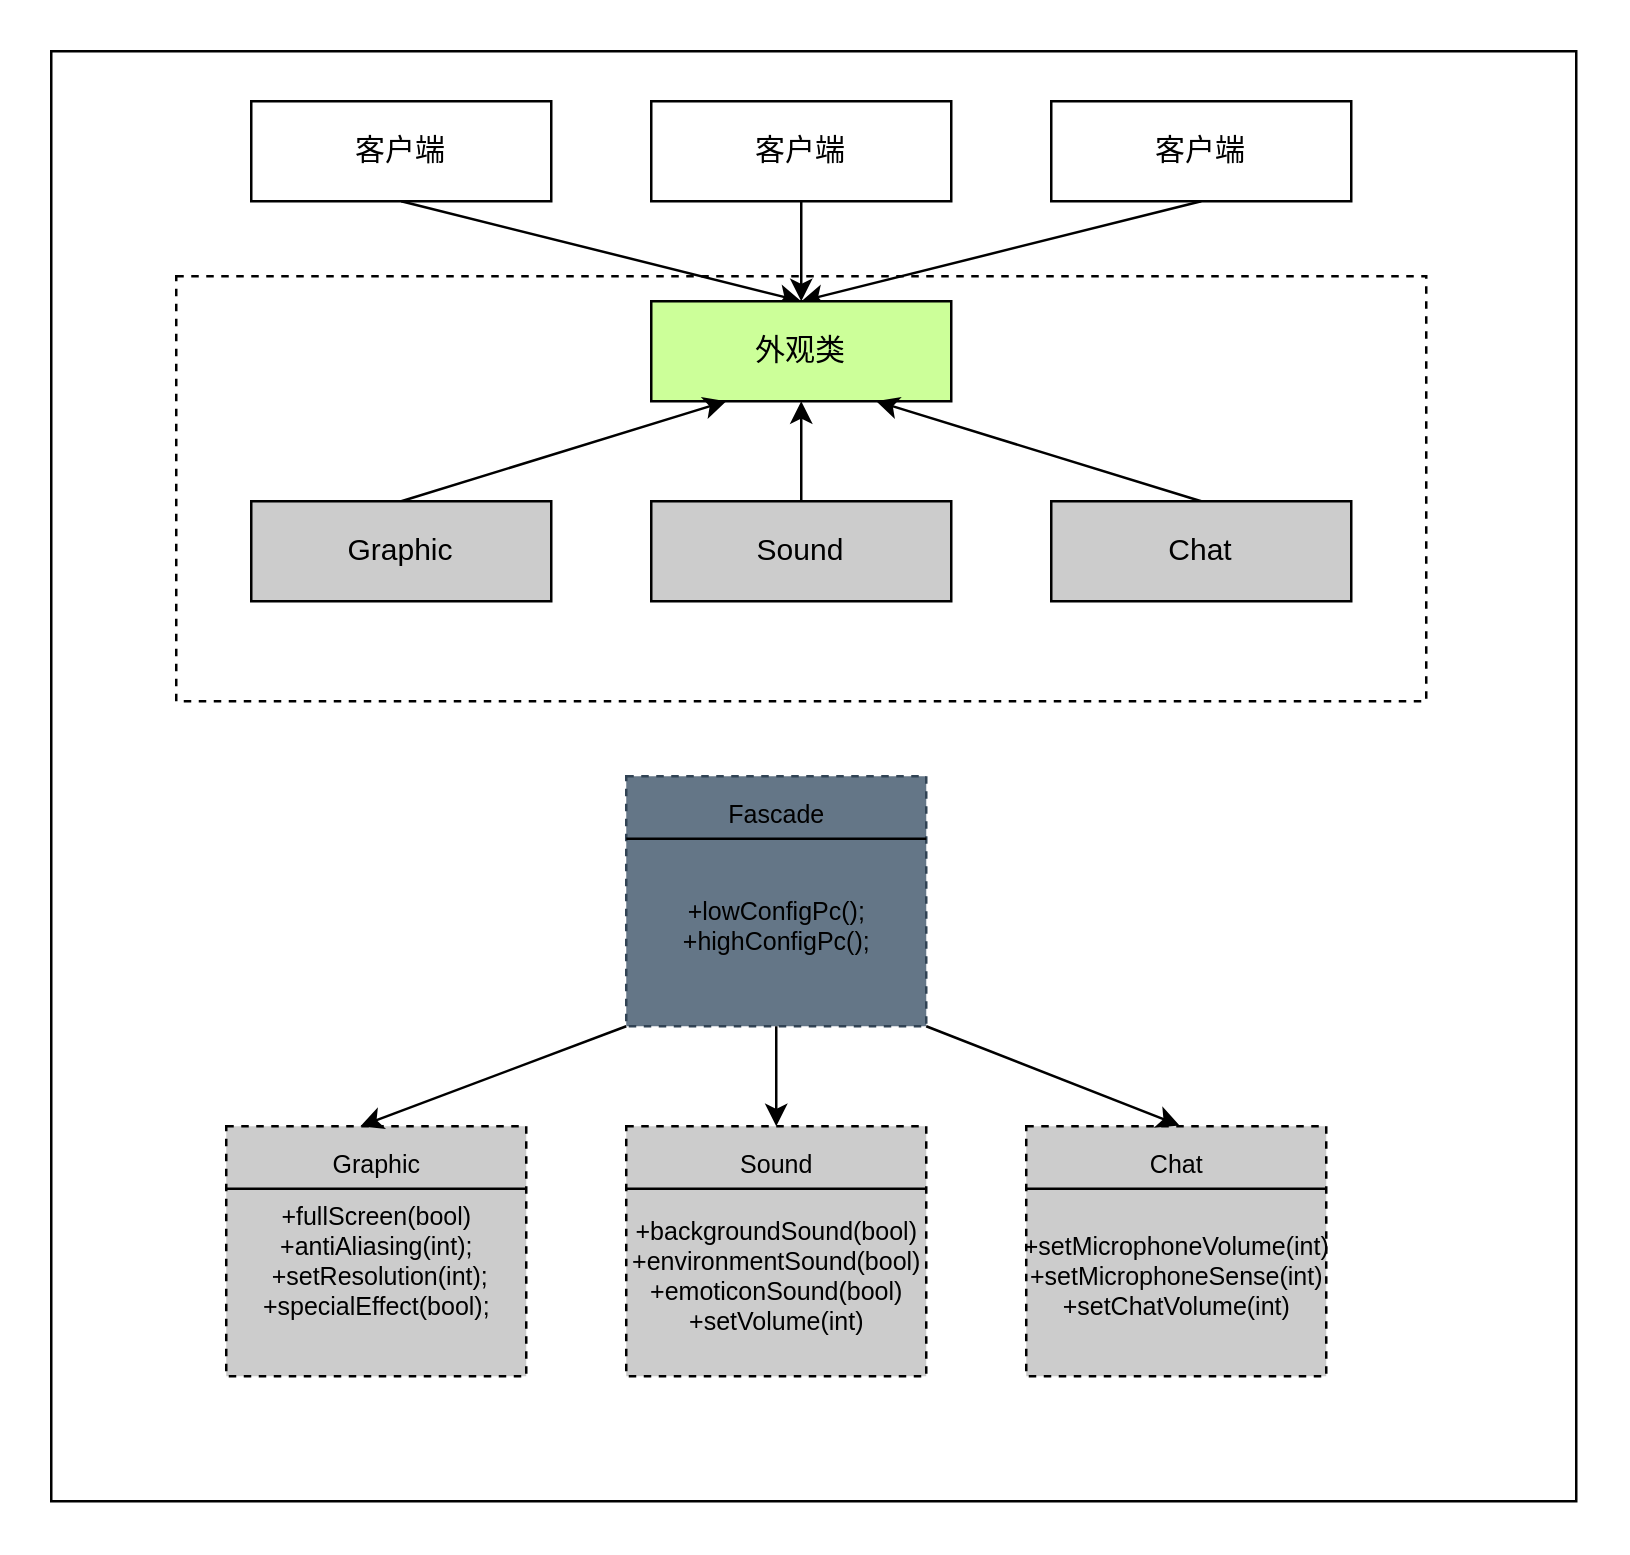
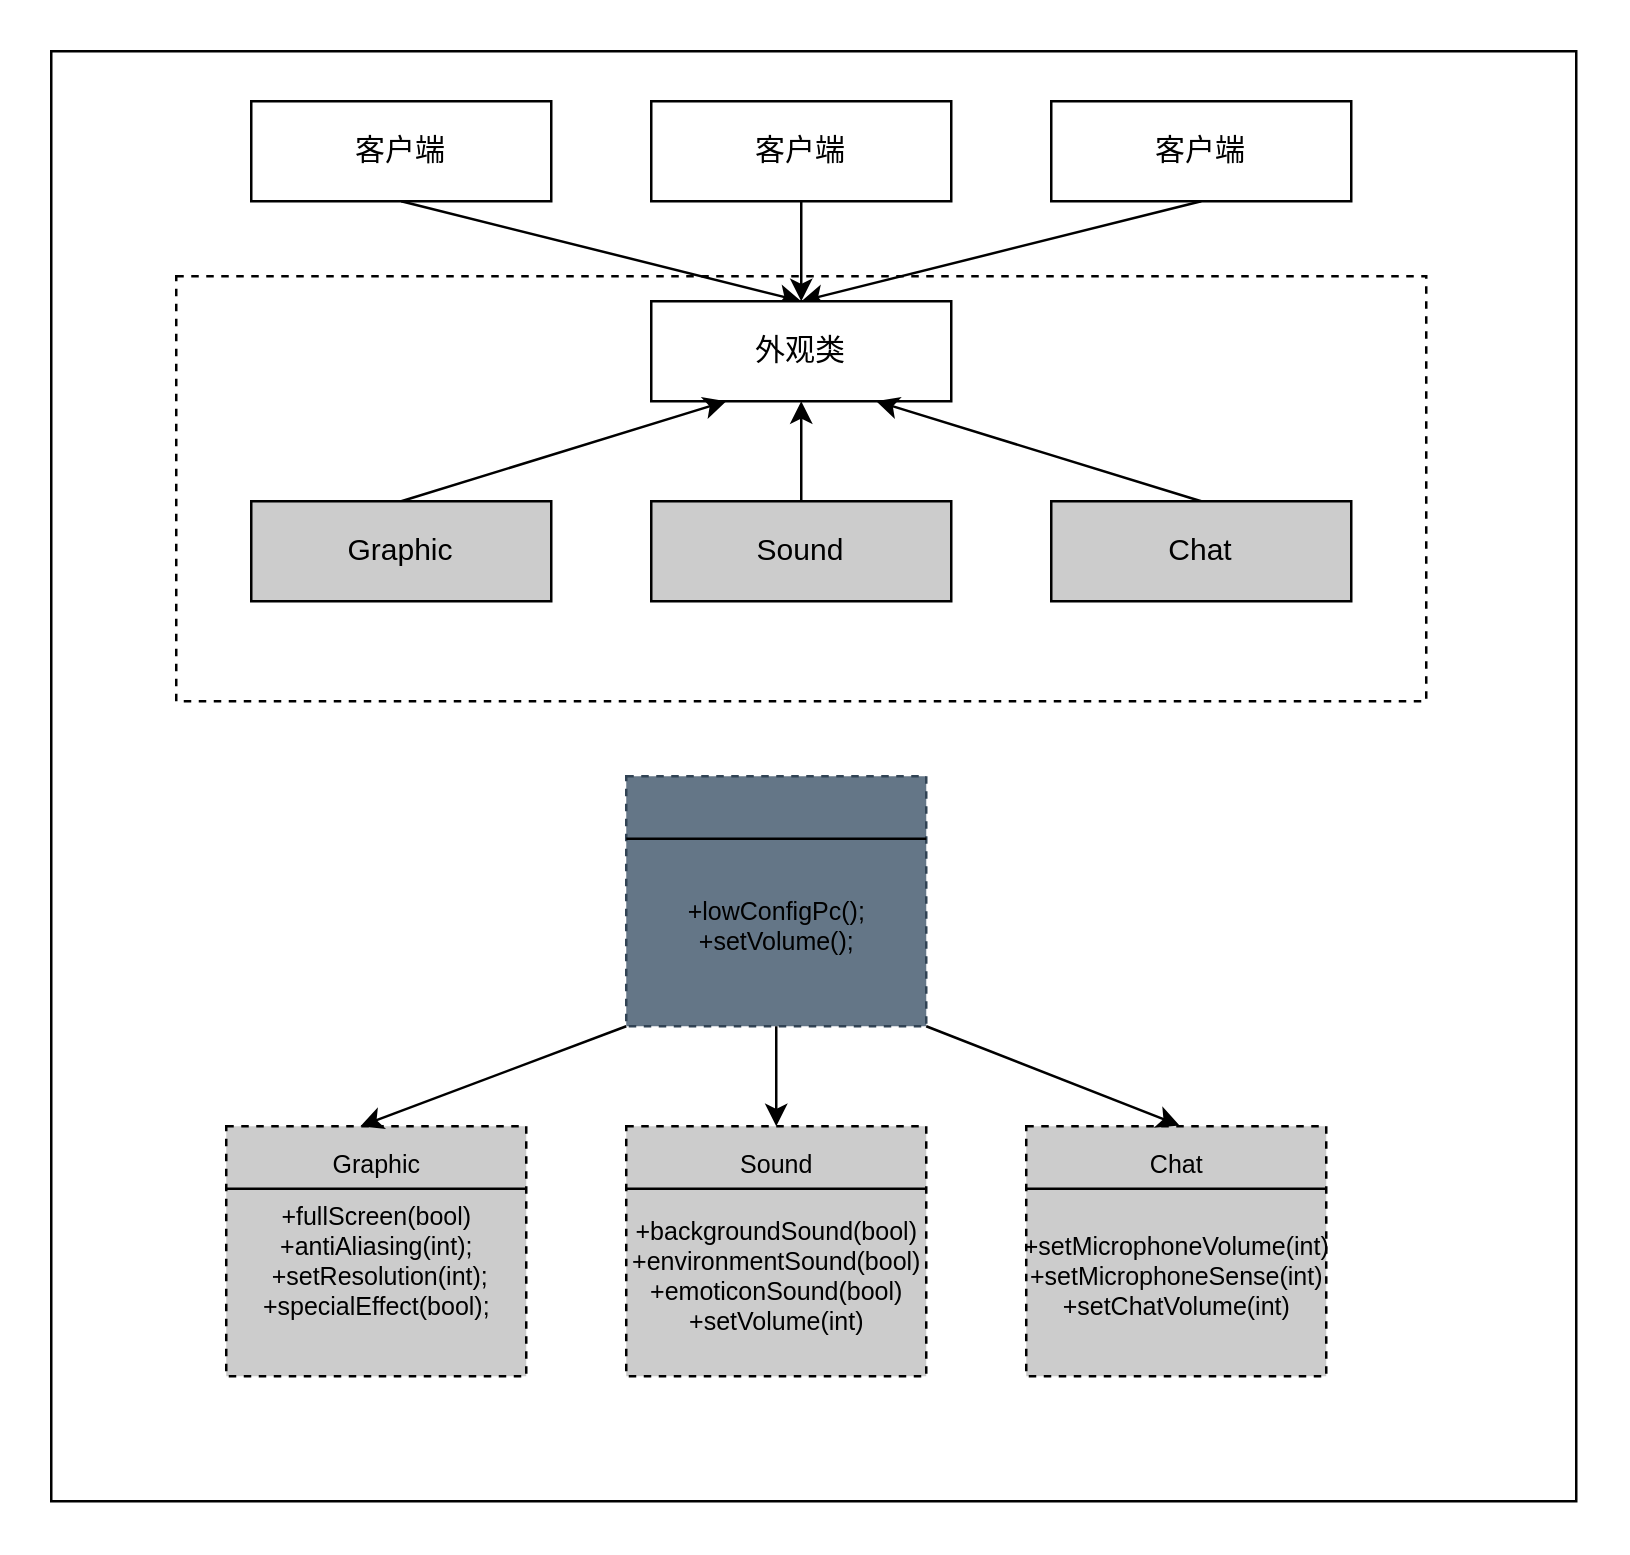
node "外观类": fillcolor #ccff99 -> #ffffff
node "Fascade": removed
node "+lowConfigPc(); +highConfigPc();": label "+lowConfigPc(); +highConfigPc();" -> "+lowConfigPc(); +setVolume();"
